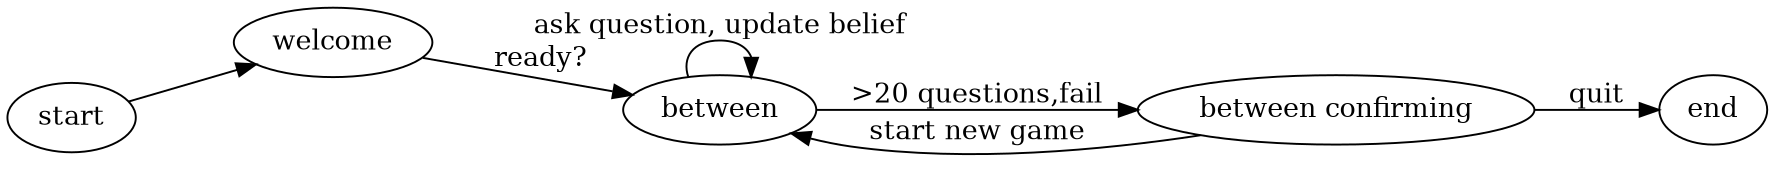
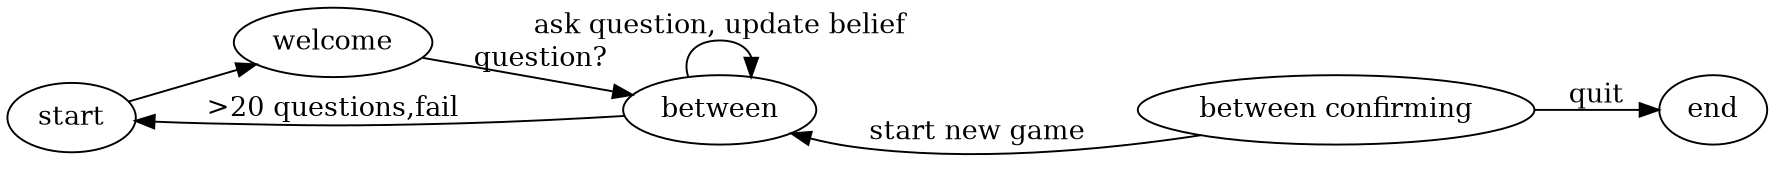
edge "welcome" -> "between": label "ready?" -> "question?"
edge "between" -> "between confirming": now "between" -> "start"
